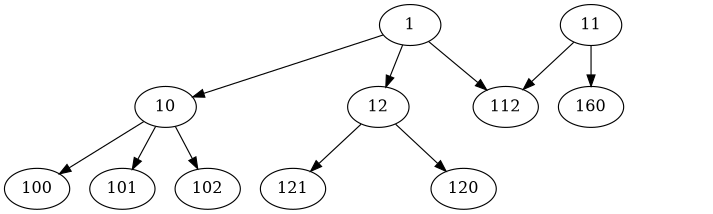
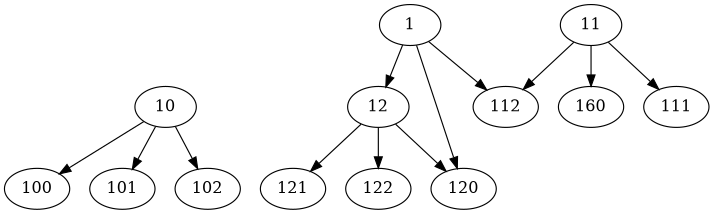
edge "1" -> "10": now "1" -> "120"
node "111": added
node "122": added
